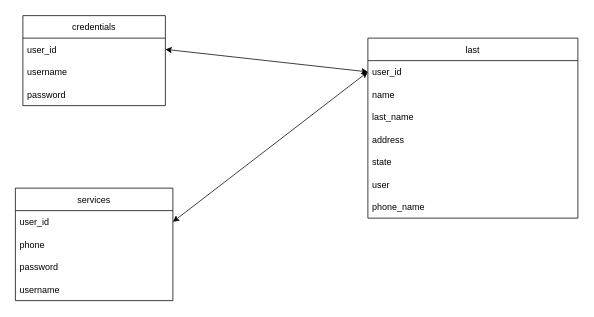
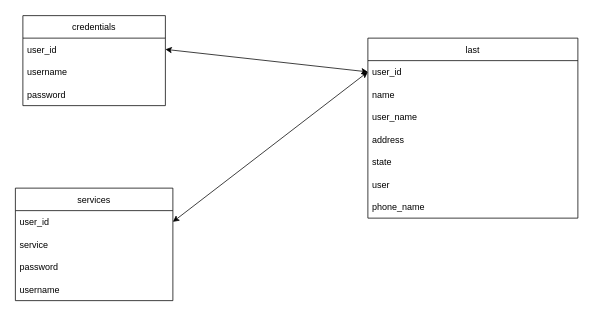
node "last_name": label "last_name" -> "user_name"
node "phone": label "phone" -> "service"
